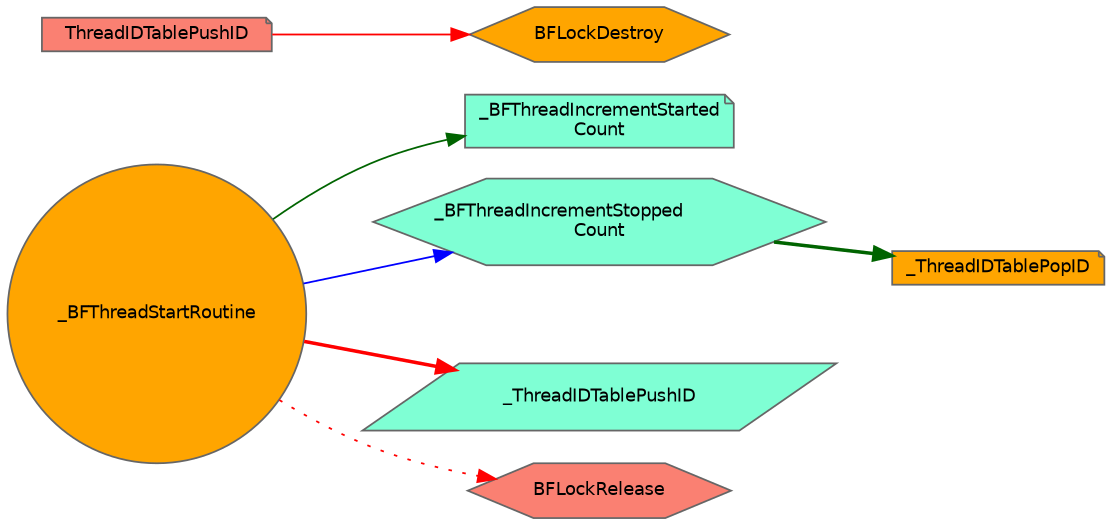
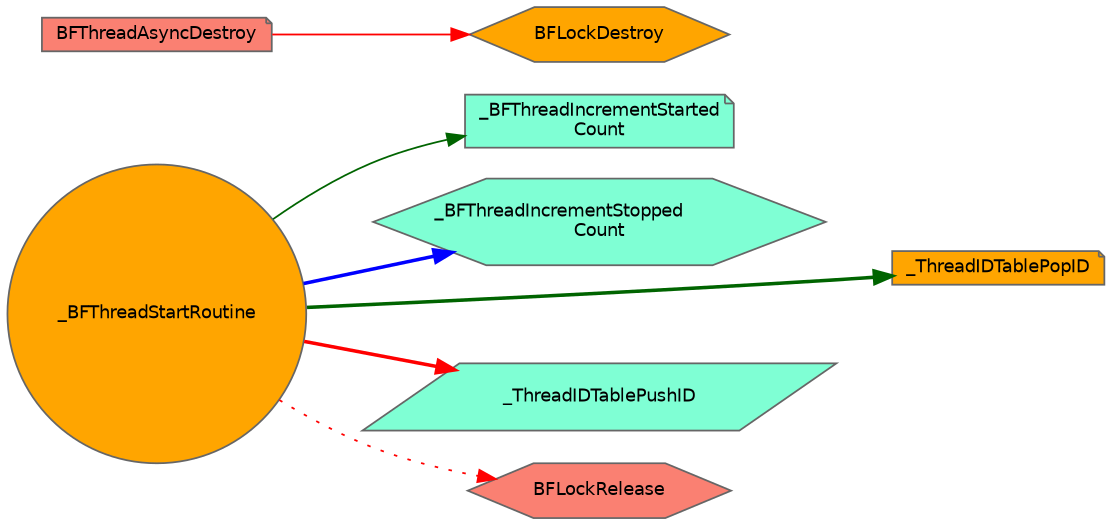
node "ThreadIDTablePushID": label "ThreadIDTablePushID" -> "BFThreadAsyncDestroy"
edge "_BFThreadIncrementStopped Count" -> "_ThreadIDTablePopID": now "_BFThreadStartRoutine" -> "_ThreadIDTablePopID"
edge "_BFThreadStartRoutine" -> "_BFThreadIncrementStopped Count": style solid -> bold
